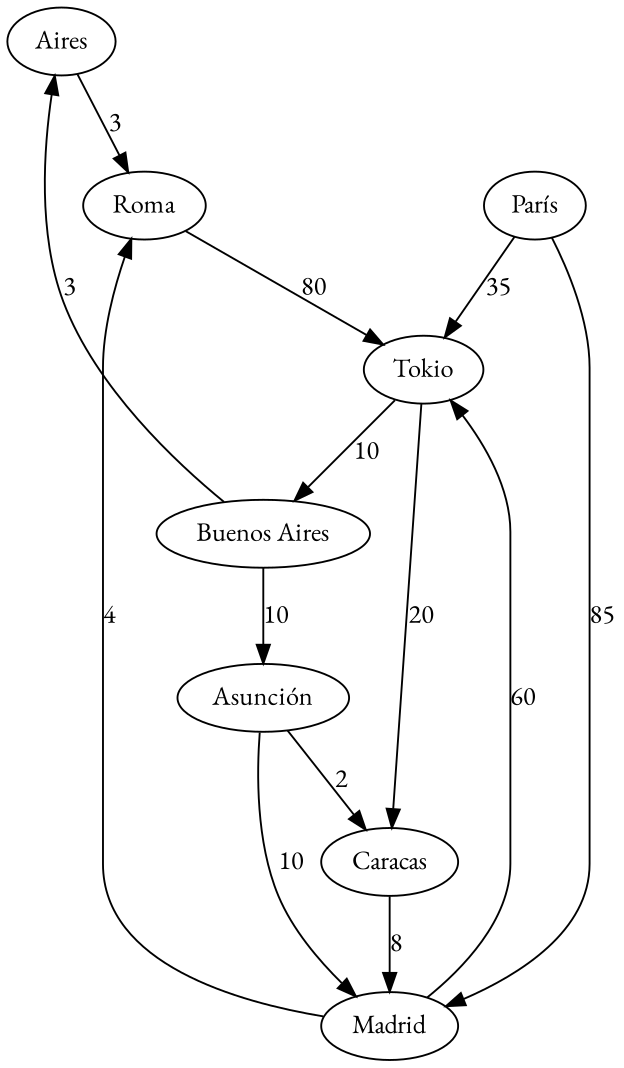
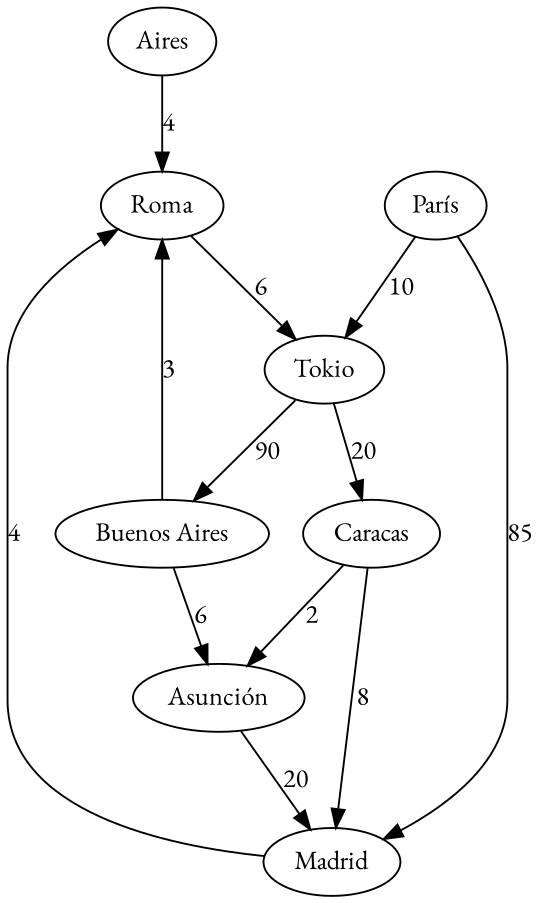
edge "Aires" -> "Roma": label "3" -> "4"
edge "Roma" -> "Tokio": label "80" -> "6"
edge "París" -> "Tokio": label "35" -> "10"
edge "Buenos Aires" -> "Aires": now "Buenos Aires" -> "Roma"
edge "Tokio" -> "Buenos Aires": label "10" -> "90"
edge "Buenos Aires" -> "Asunción": label "10" -> "6"
edge "Madrid" -> "Tokio": removed, label "60"
edge "Asunción" -> "Caracas": reversed
edge "Asunción" -> "Madrid": label "10" -> "20"
